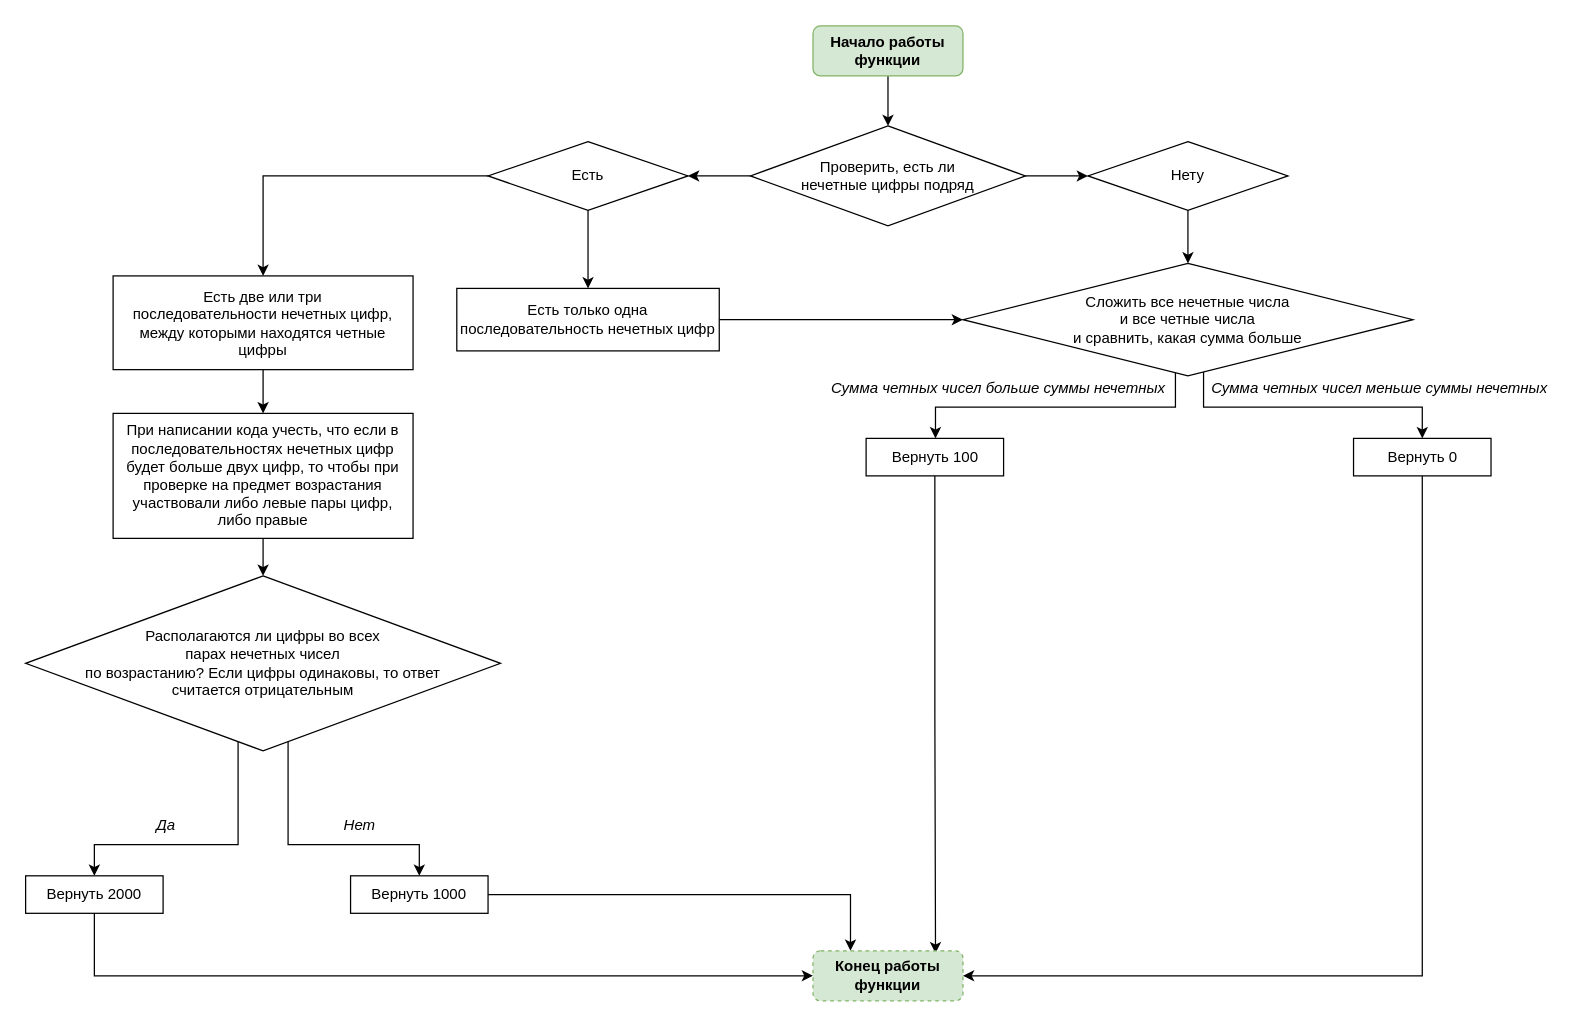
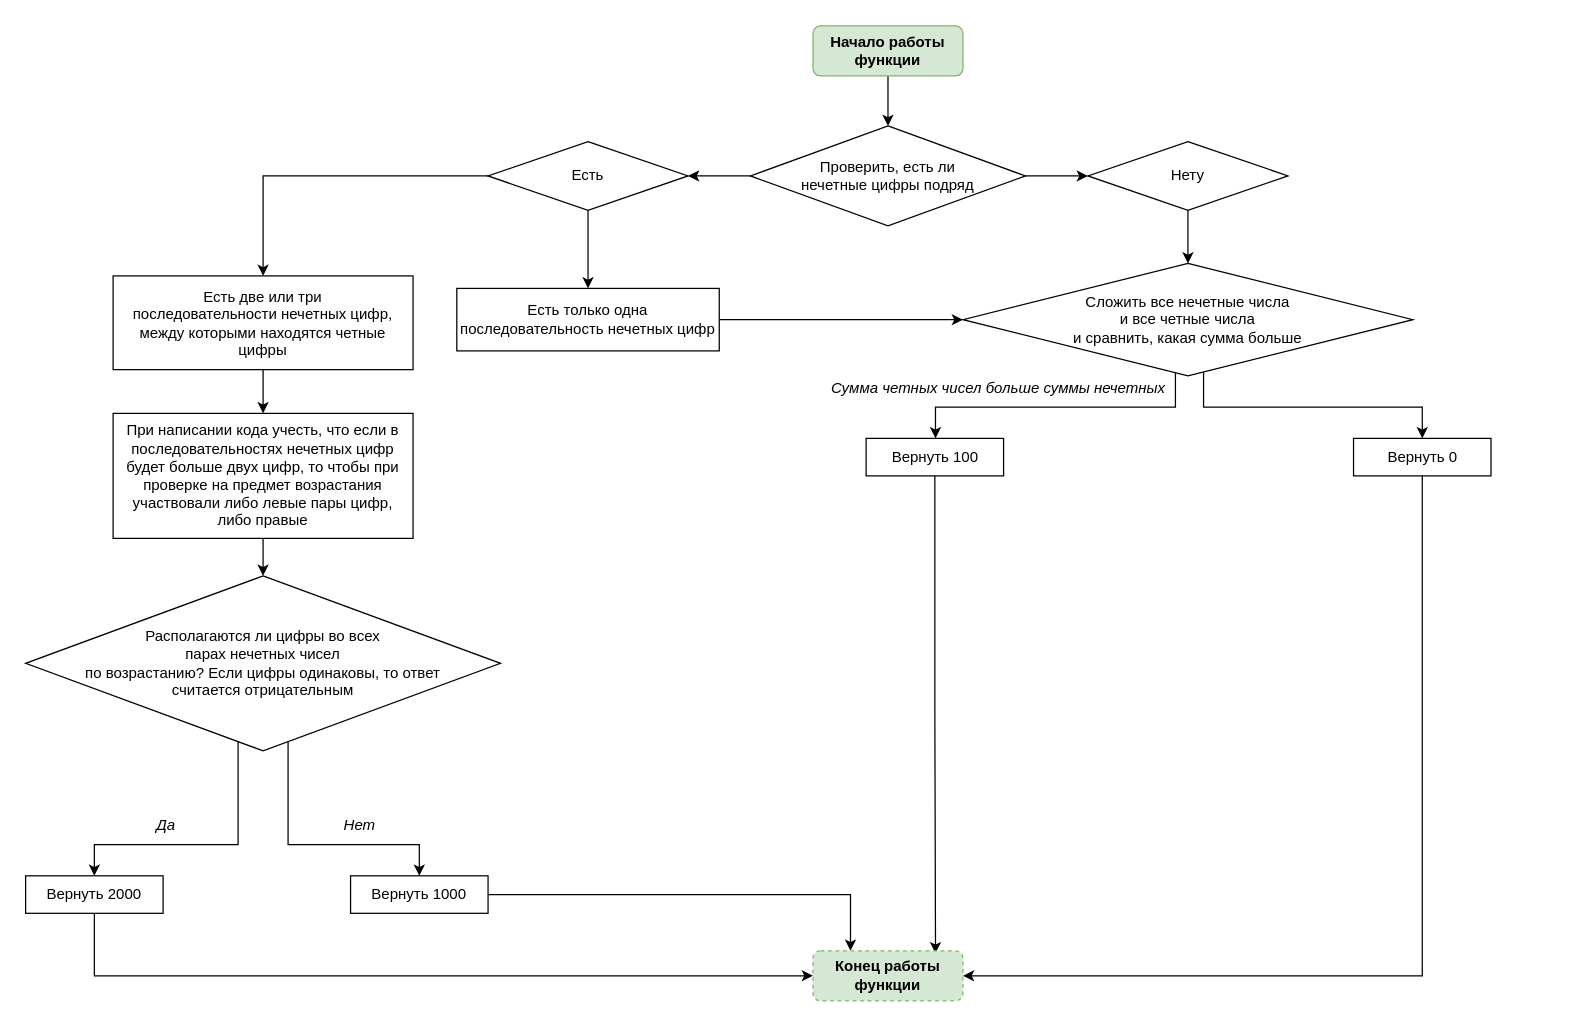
node "Сумма четных чисел меньше суммы нечетных": removed
